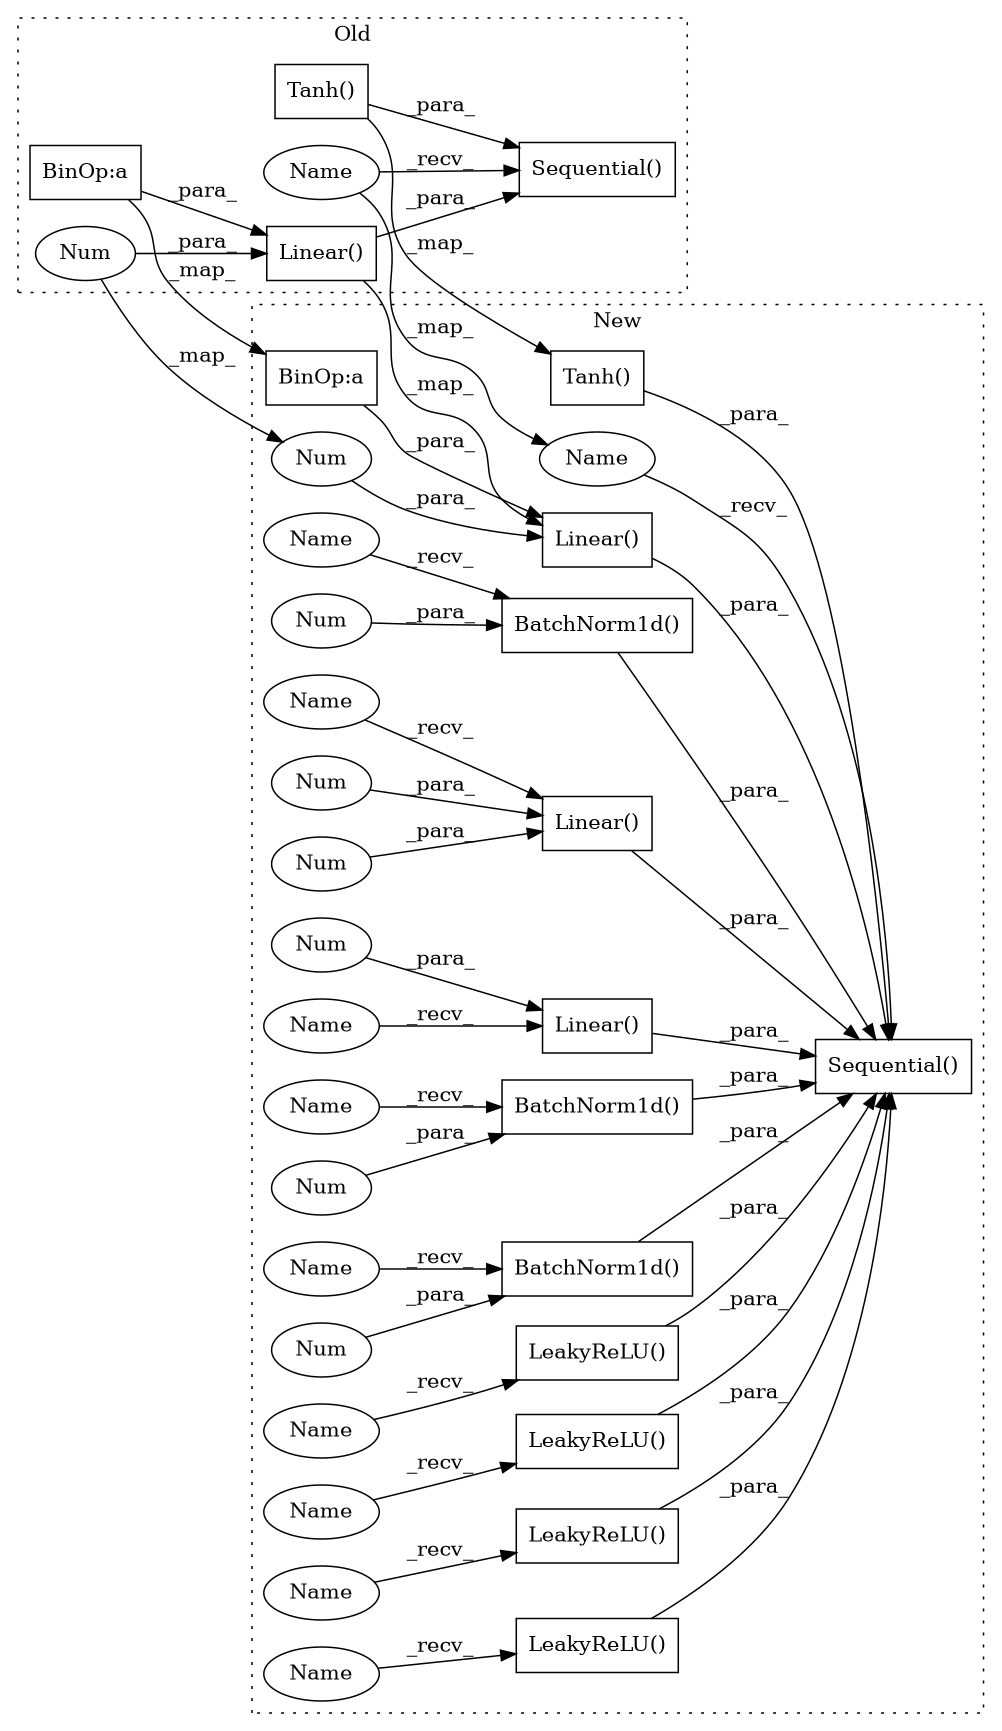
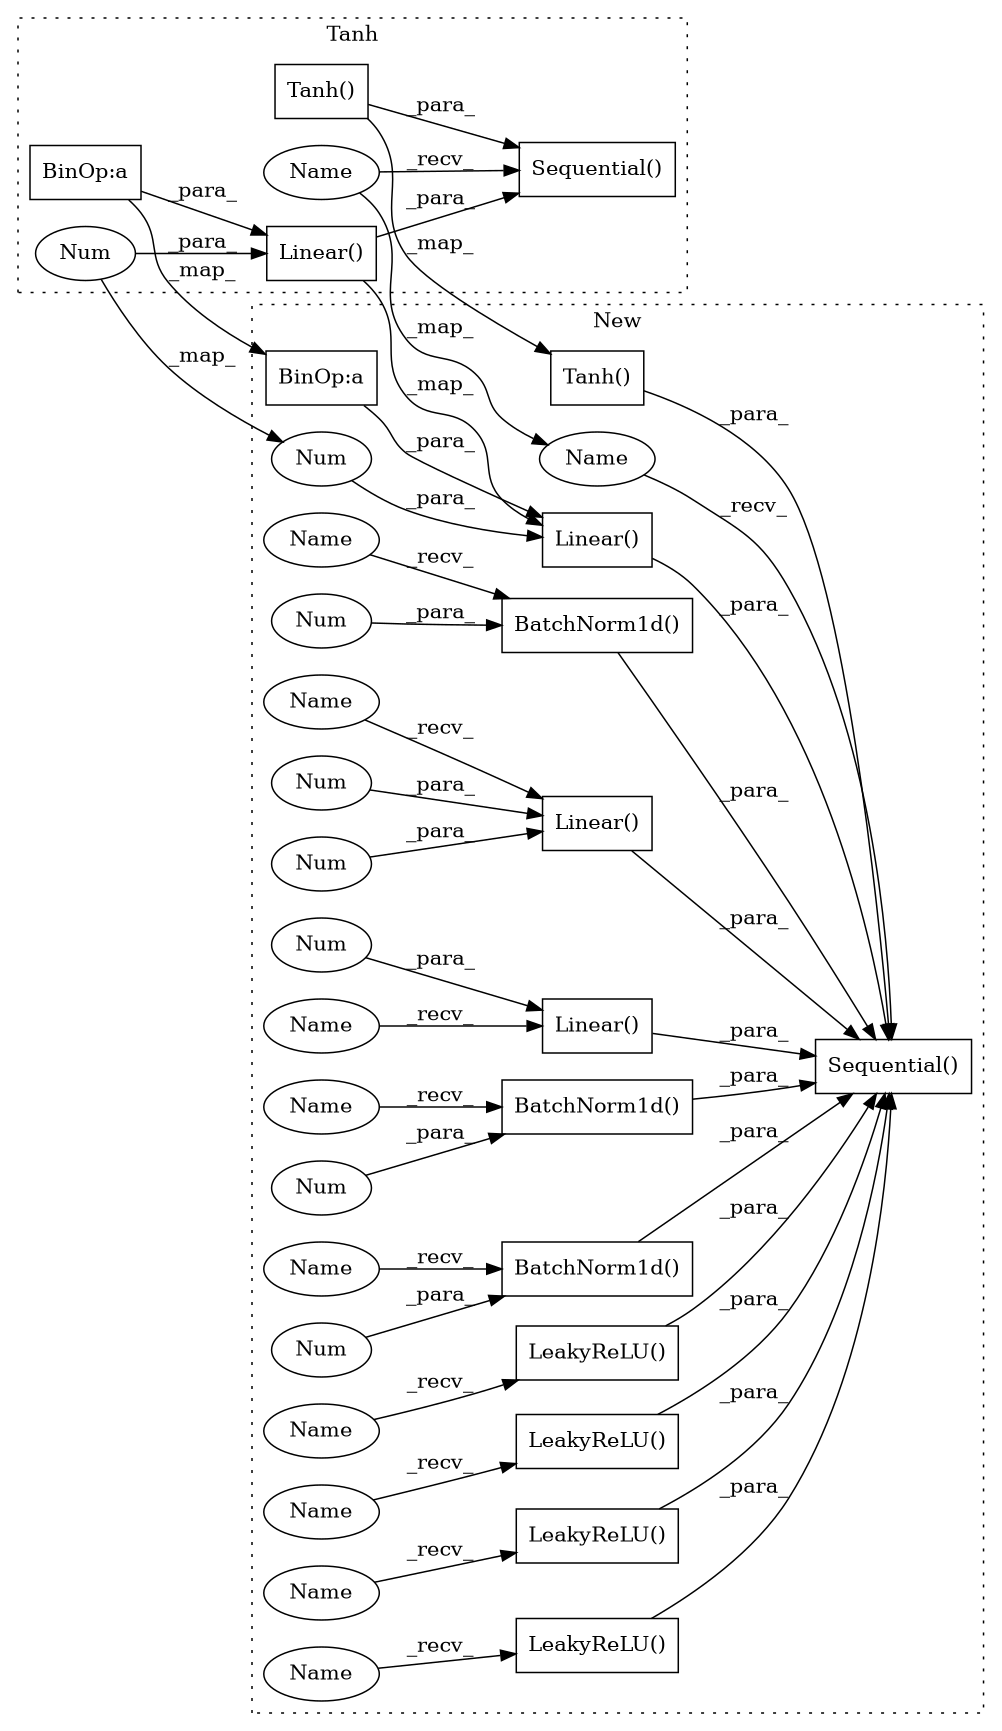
cluster "Old": label "Old" -> "Tanh"
